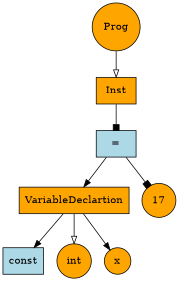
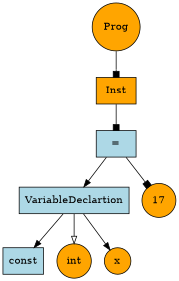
edge "Prog" -> "Inst": arrowhead onormal -> box
node "VariableDeclartion": fillcolor orange -> lightblue
